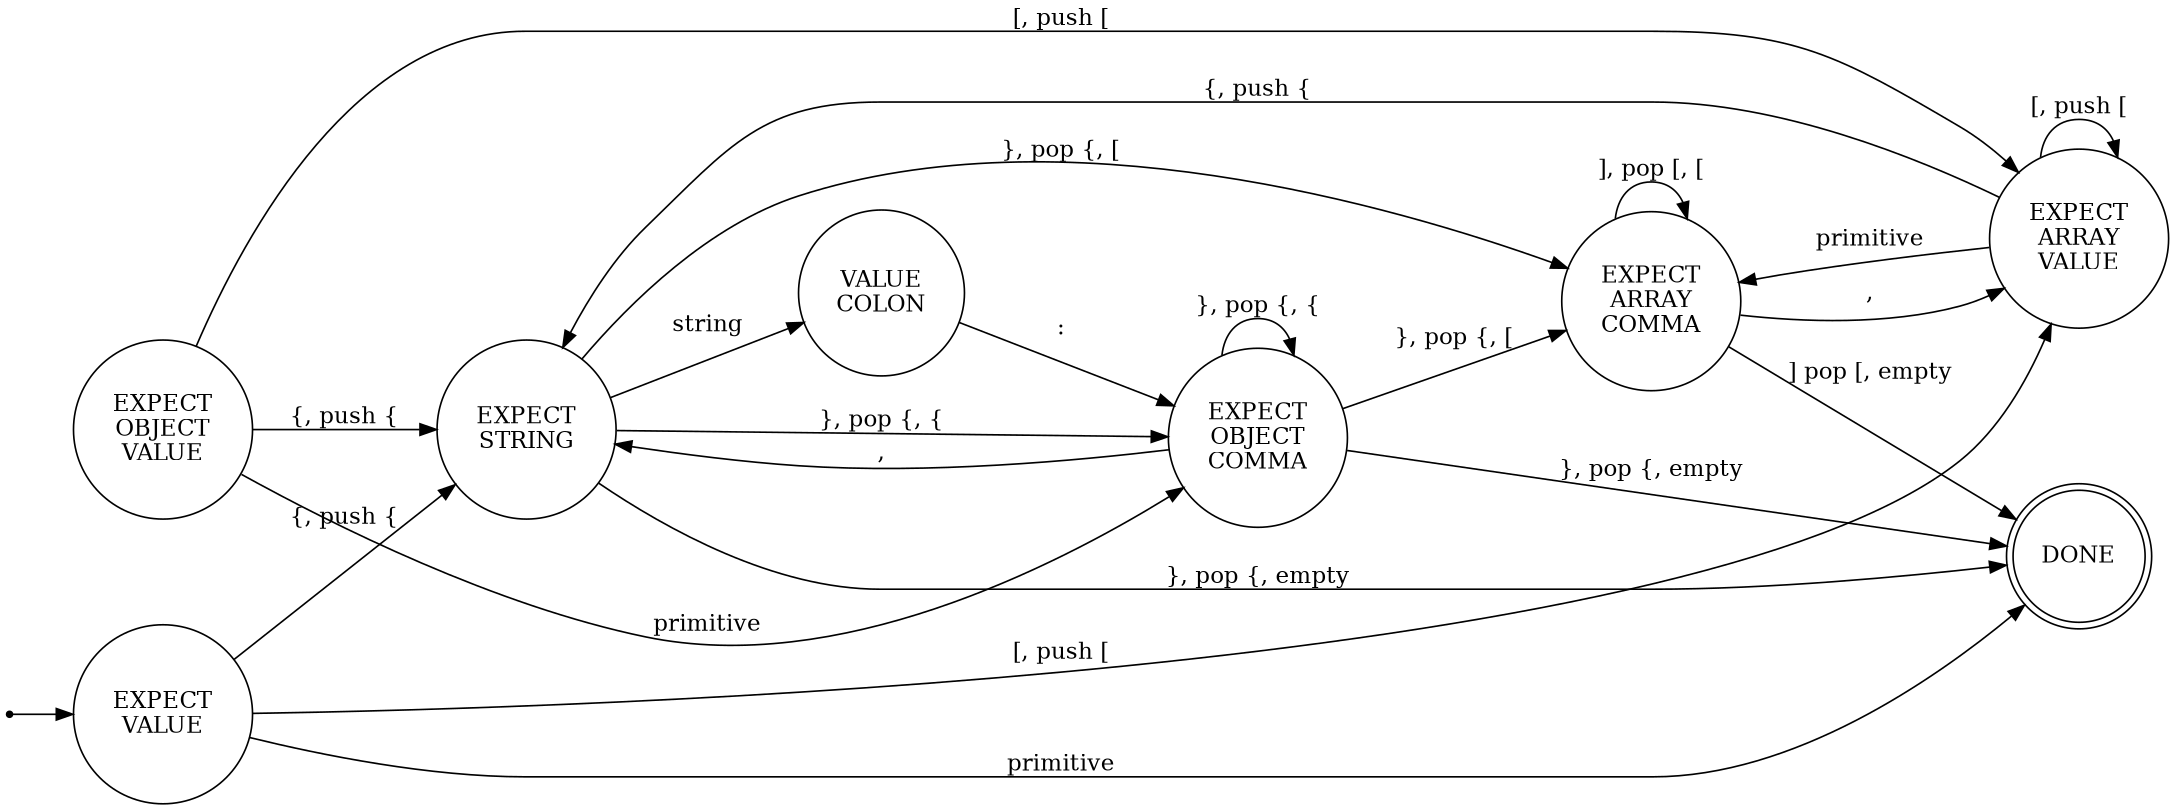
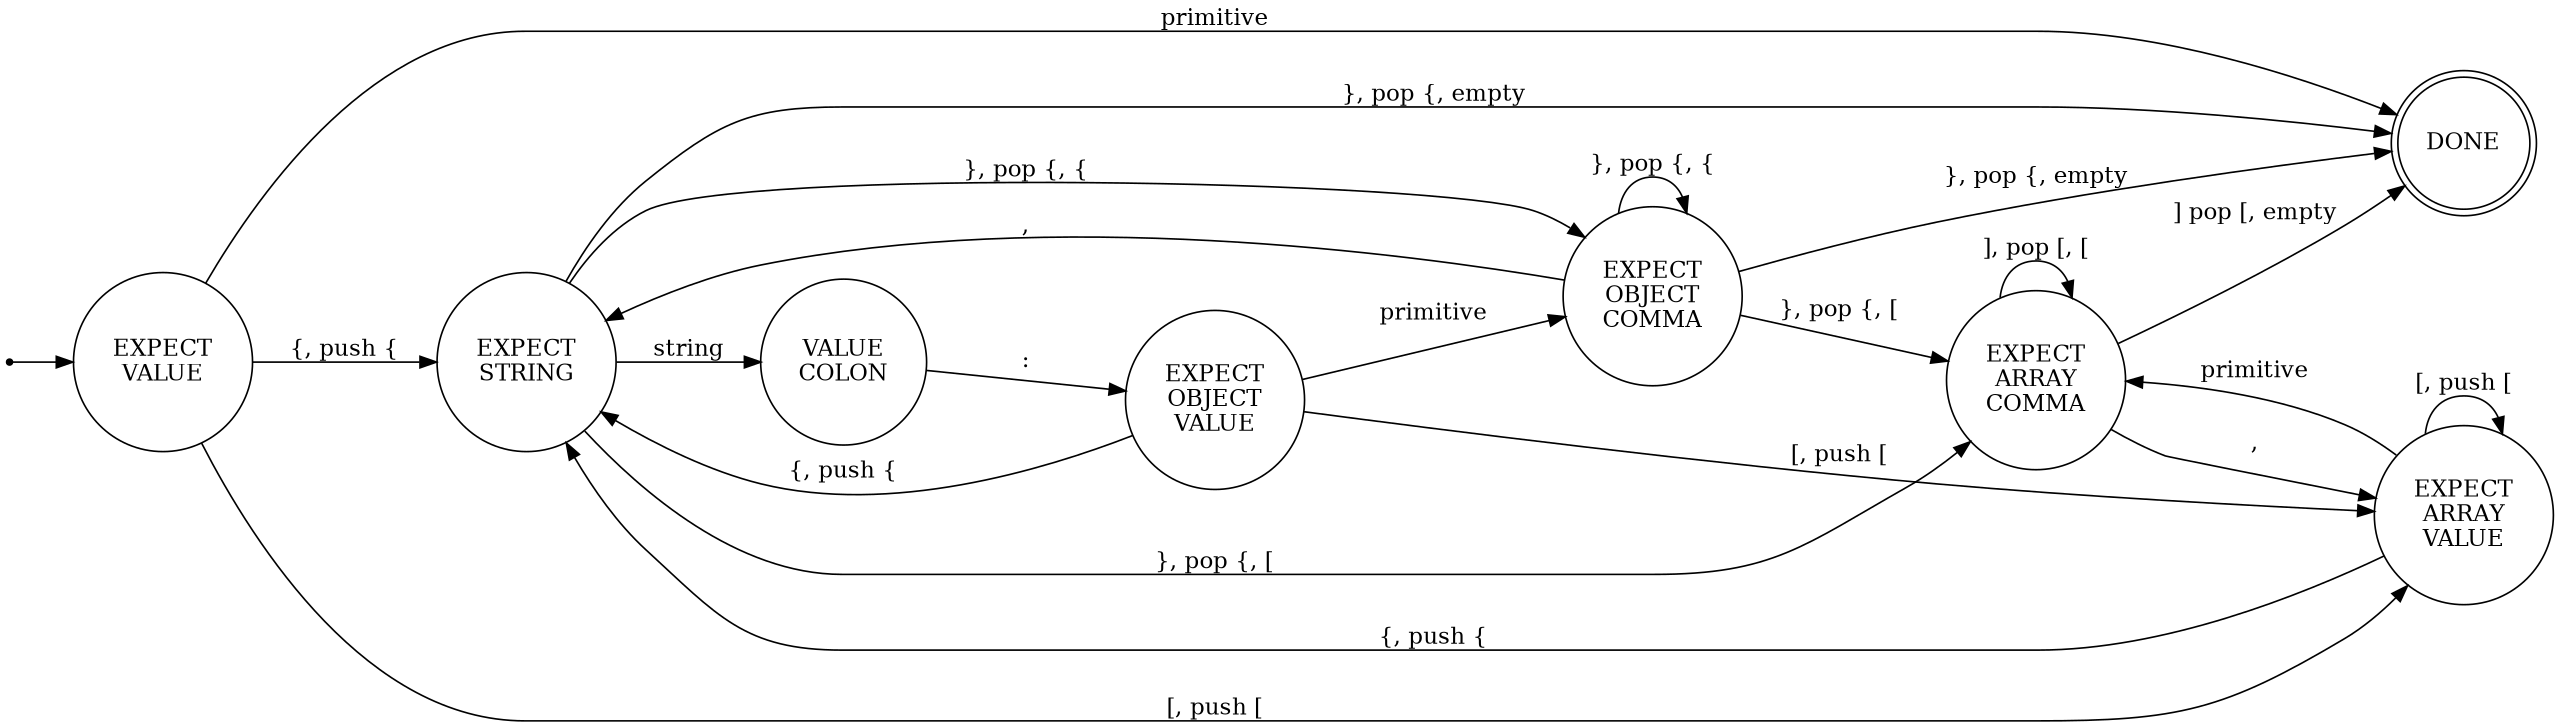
edge "VALUE COLON" -> "EXPECT OBJECT COMMA": now "VALUE COLON" -> "EXPECT OBJECT VALUE"
